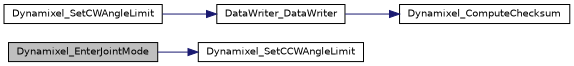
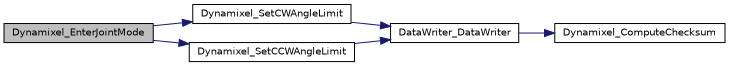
edge "Dynamixel_EnterJointMode" -> "Dynamixel_SetCWAngleLimit": added
edge "Dynamixel_SetCCWAngleLimit" -> "DataWriter_DataWriter": added
